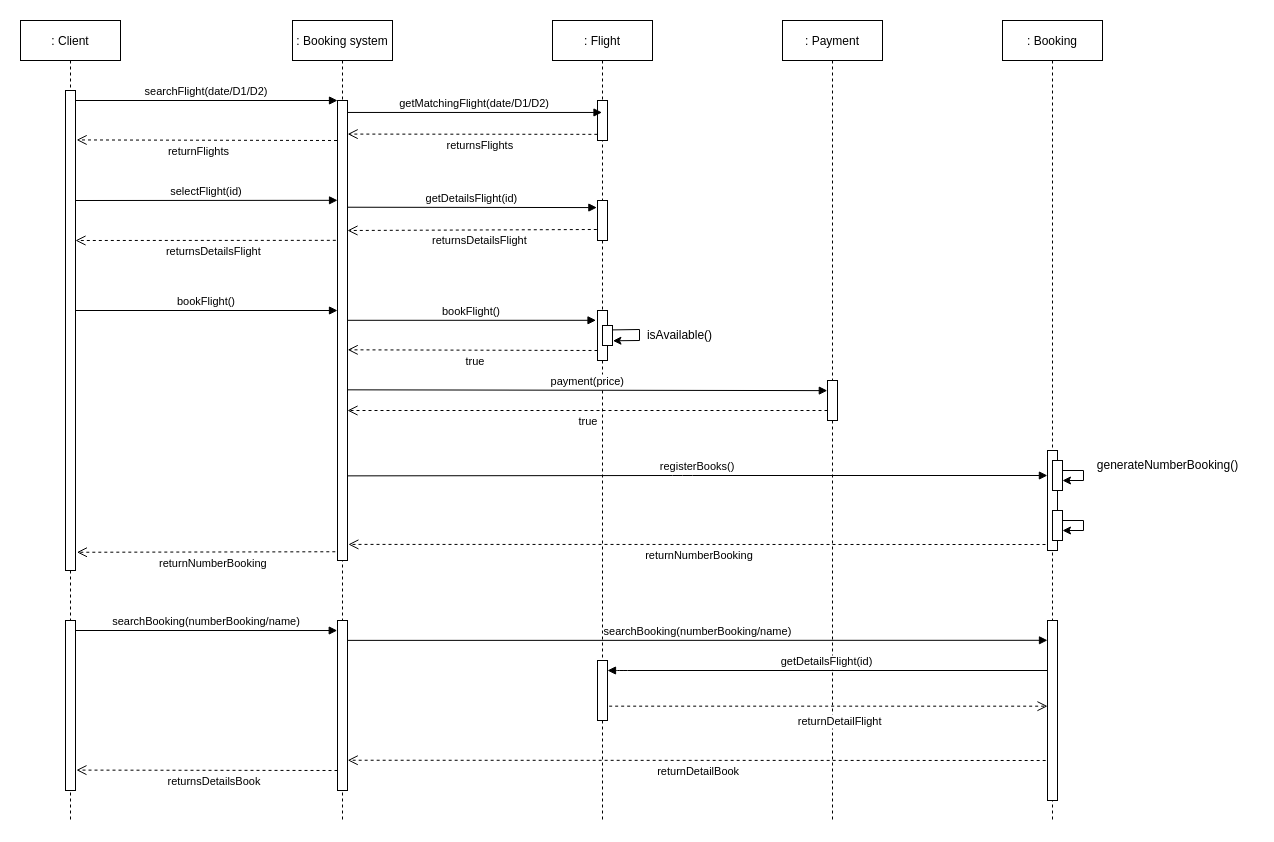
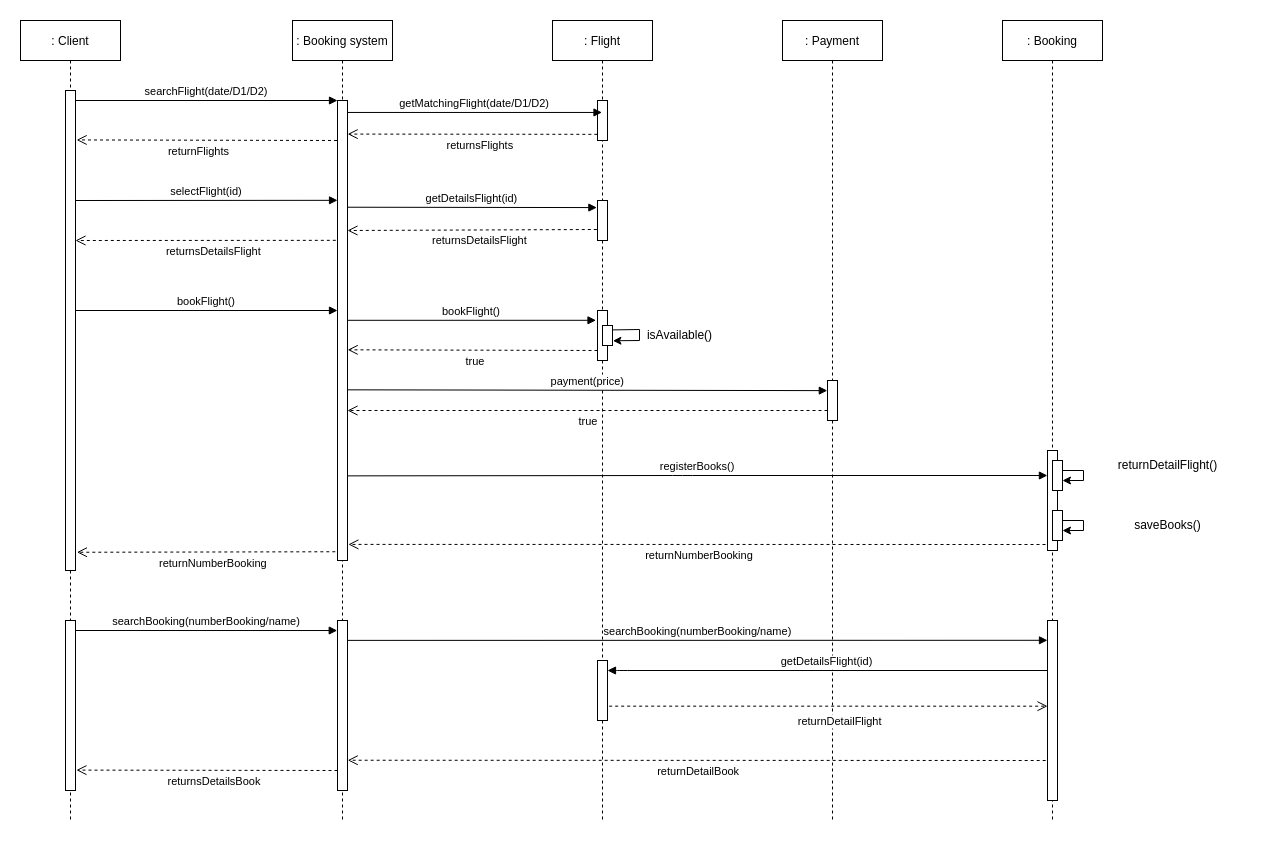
node "generateNumberBooking()": label "generateNumberBooking()" -> "returnDetailFlight()"
node "saveBooks()": added
